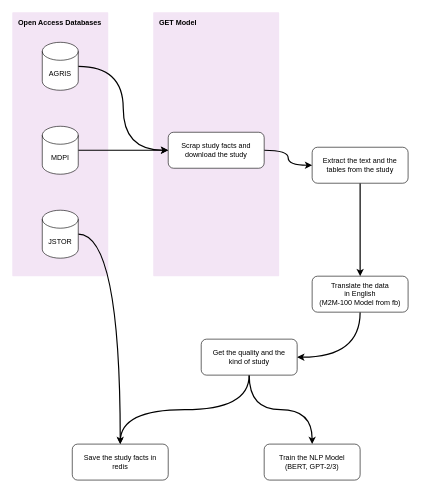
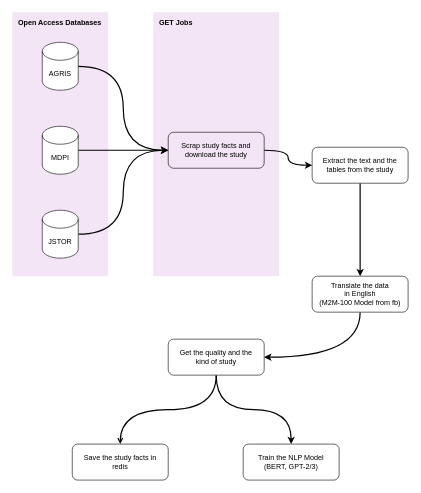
node "GET Model": label "GET Model" -> "GET Jobs"
node "Scrap study facts and download the study": fillcolor #ffffff -> #f3e5f5
edge "JSTOR" -> "Save the study facts in redis": now "JSTOR" -> "Scrap study facts and download the study"
node "Get the quality and the kind of study": moved (249, 357) -> (216, 357)
node "Train the NLP Model (BERT, GPT-2/3)": moved (312, 462) -> (291, 462)
